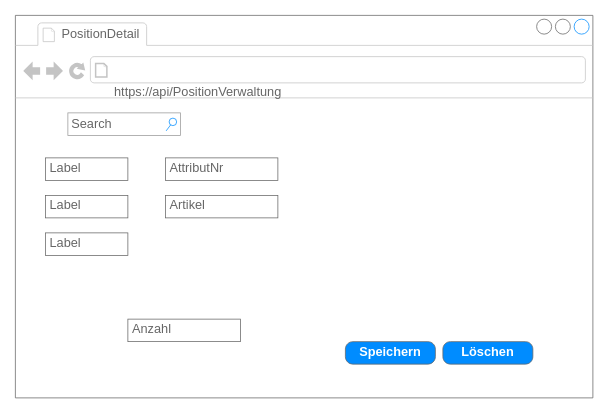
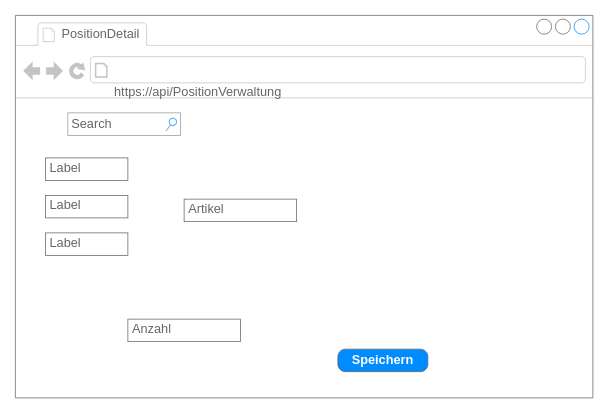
node "AttributNr": removed
node "Artikel": moved (222, 207) -> (240, 210)
node "Speichern": moved (390, 353) -> (383, 360)
node "Löschen": removed
